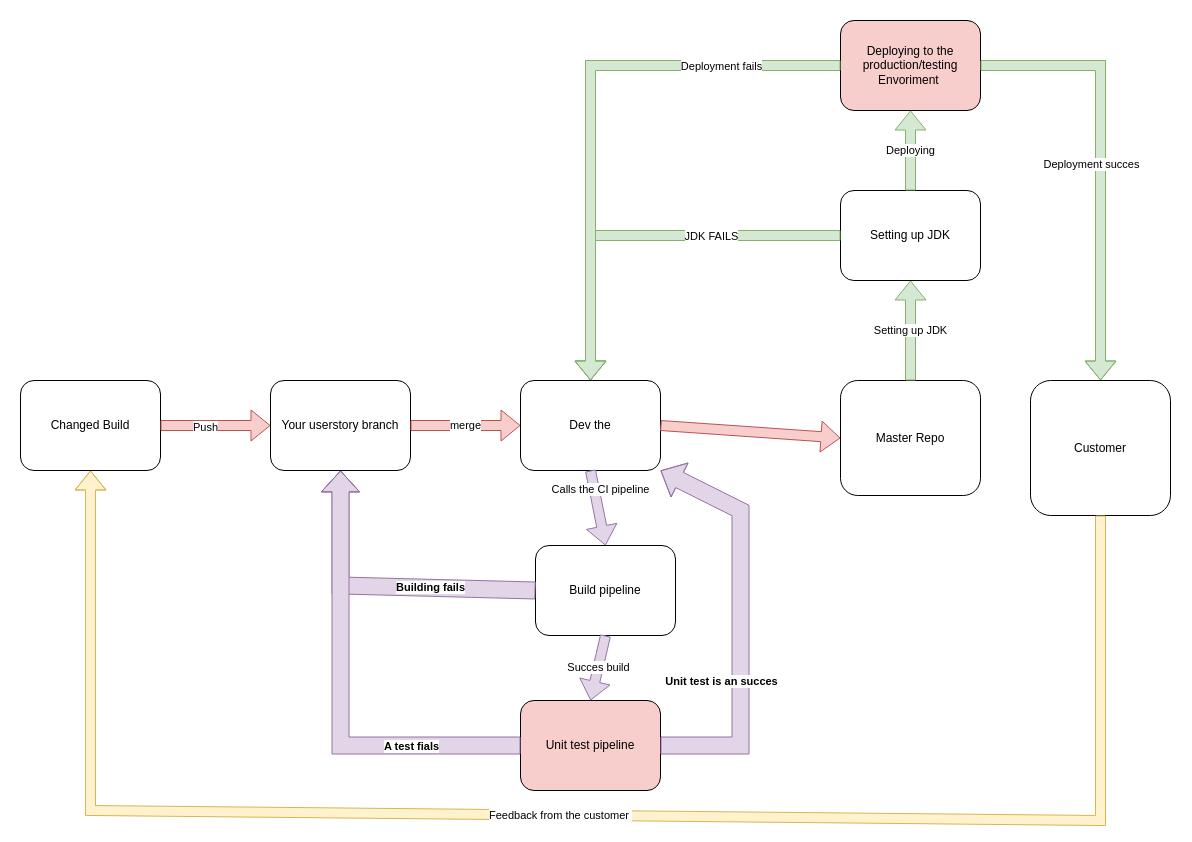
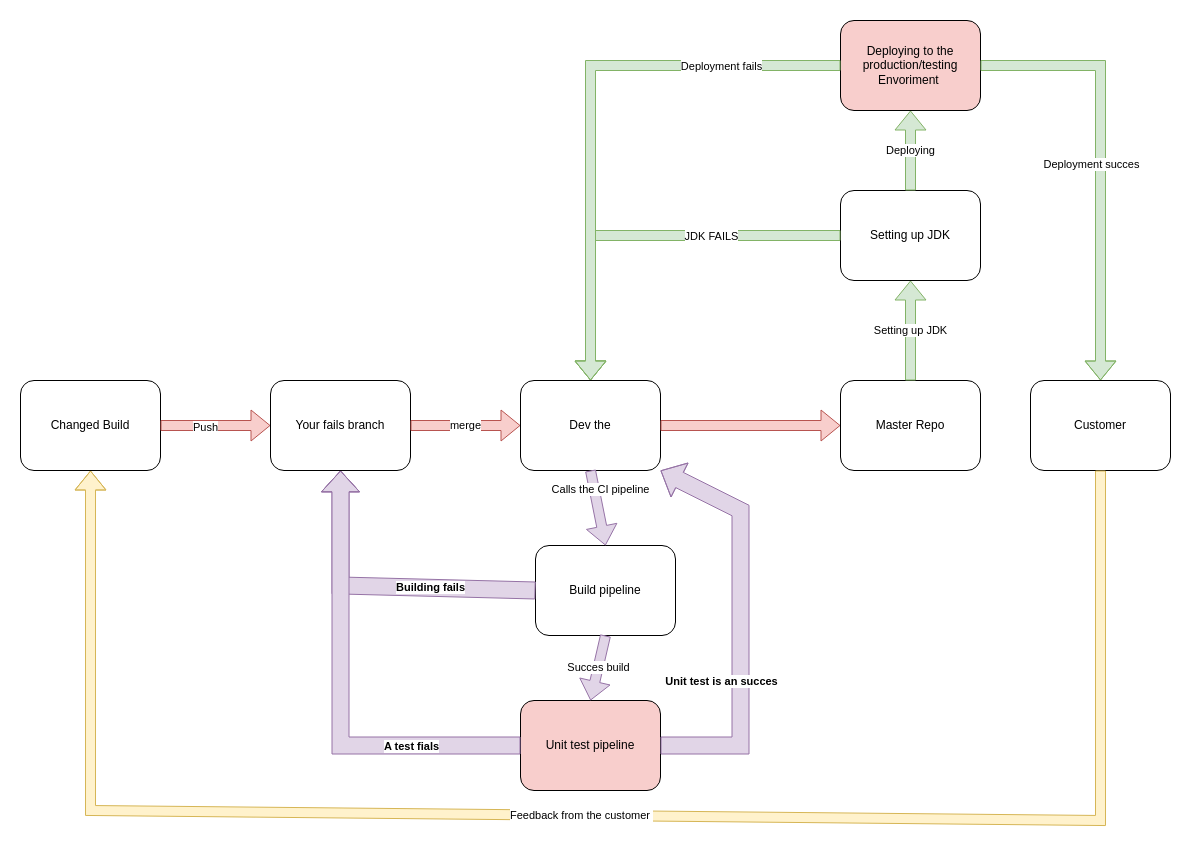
node "Your userstory branch": label "Your userstory branch" -> "Your fails branch"
node "Master Repo": size 140x115 -> 140x90
node "Customer": size 140x135 -> 140x90
